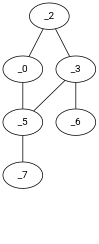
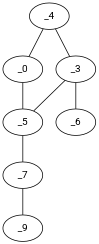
node "_2": label "_2" -> "_4"
node "_9": added
